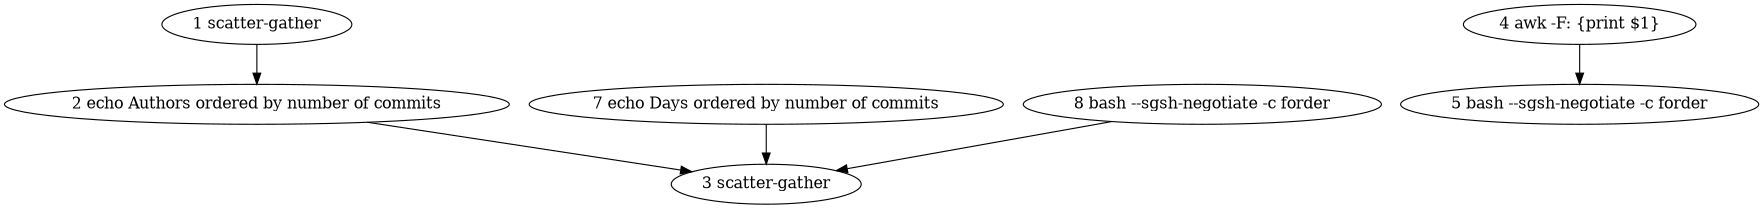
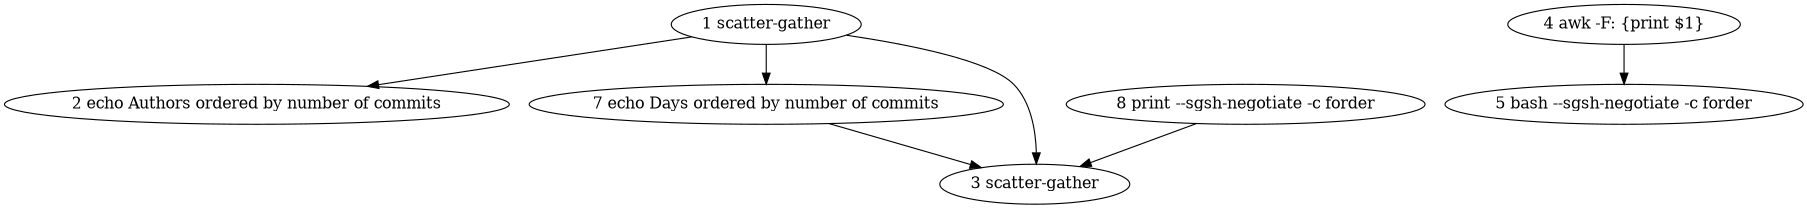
edge "1 scatter-gather" -> "7 echo Days ordered by number of commits": added
node "8 bash --sgsh-negotiate -c forder": label "8 bash --sgsh-negotiate -c forder" -> "8 print --sgsh-negotiate -c forder"
edge "2 echo Authors ordered by number of commits" -> "3 scatter-gather": now "1 scatter-gather" -> "3 scatter-gather"
